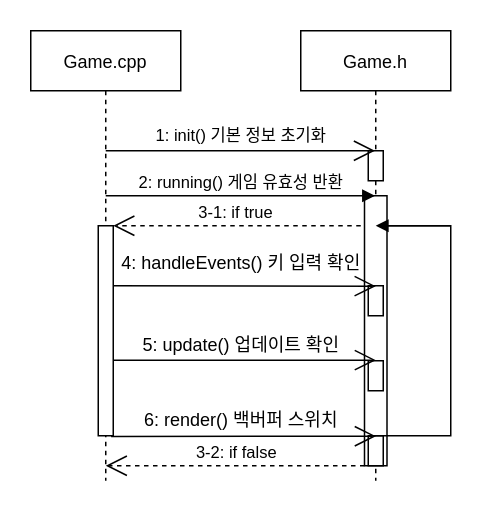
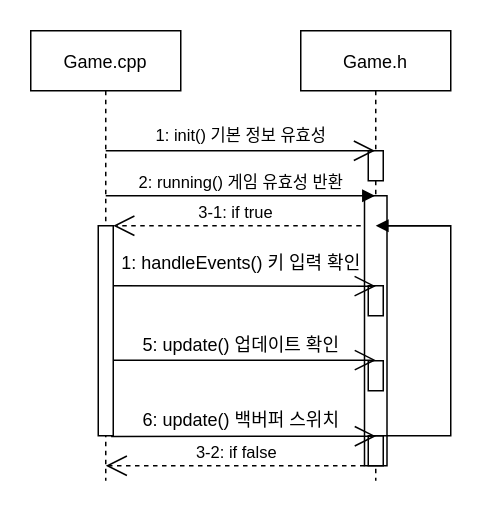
node "1: init() 기본 정보 초기화": label "1: init() 기본 정보 초기화" -> "1: init() 기본 정보 유효성"
node "4: handleEvents() 키 입력 확인": label "4: handleEvents() 키 입력 확인" -> "1: handleEvents() 키 입력 확인"
node "6: render() 백버퍼 스위치": label "6: render() 백버퍼 스위치" -> "6: update() 백버퍼 스위치"
